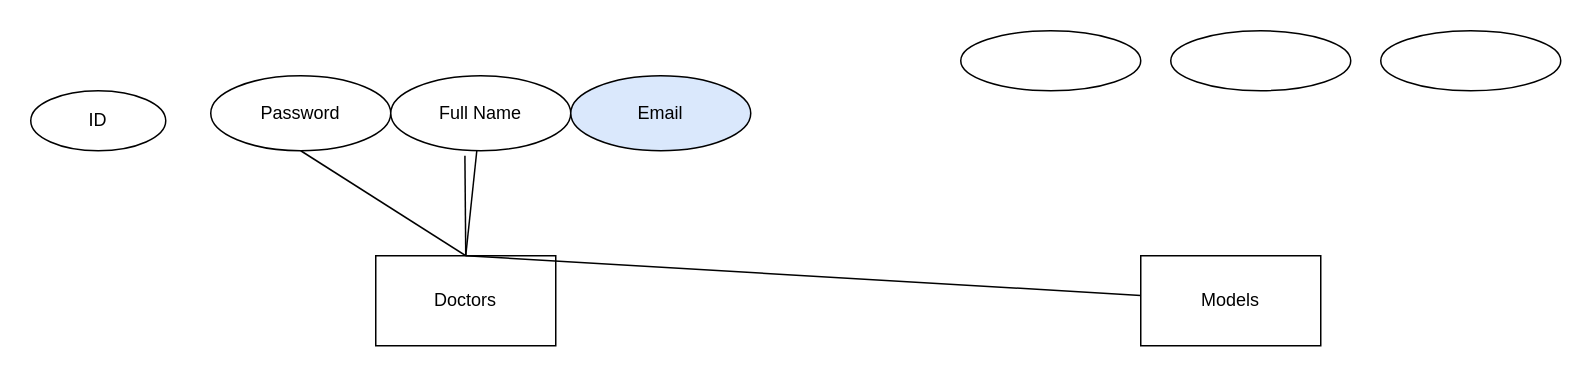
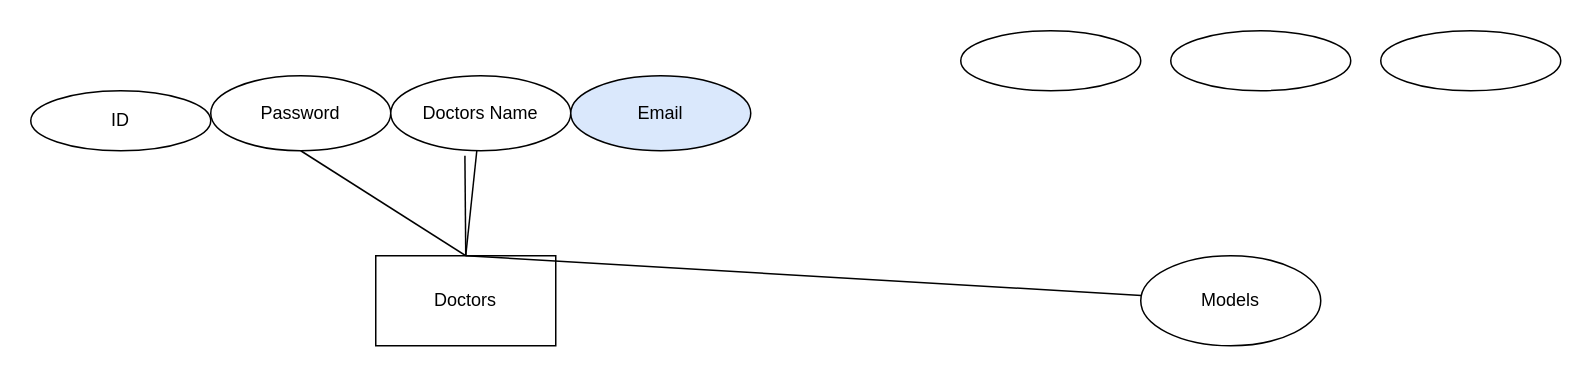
node "Full Name": label "Full Name" -> "Doctors Name"
node "ID": size 135x60 -> 180x60
node "Models": shape rectangle -> ellipse
